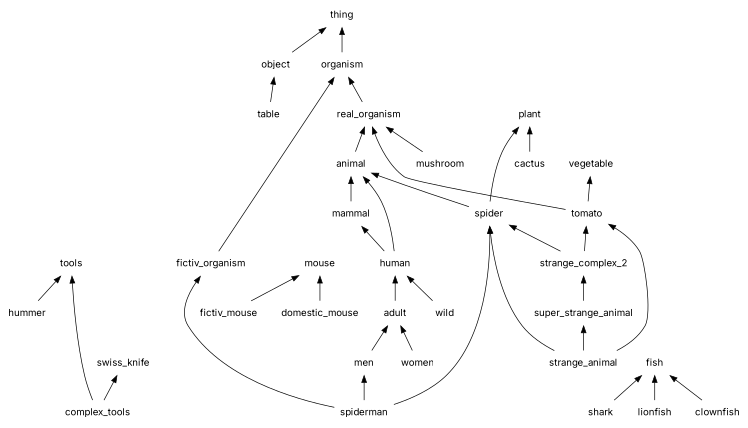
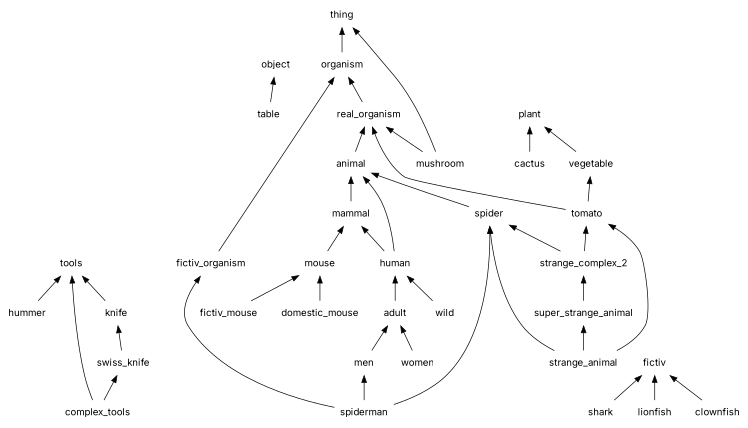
edge "object" -> "thing": now "mushroom" -> "thing"
edge "spider" -> "plant": now "vegetable" -> "plant"
edge "mouse" -> "mammal": added
node "knife": added
node "fish": label "fish" -> "fictiv"
